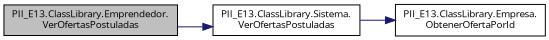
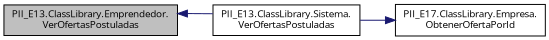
node "PII_E13.ClassLibrary.Empresa. ObtenerOfertaPorId": label "PII_E13.ClassLibrary.Empresa. ObtenerOfertaPorId" -> "PII_E17.ClassLibrary.Empresa. ObtenerOfertaPorId"
edge "PII_E13.ClassLibrary.Emprendedor. VerOfertasPostuladas" -> "PII_E13.ClassLibrary.Sistema. VerOfertasPostuladas": reversed
